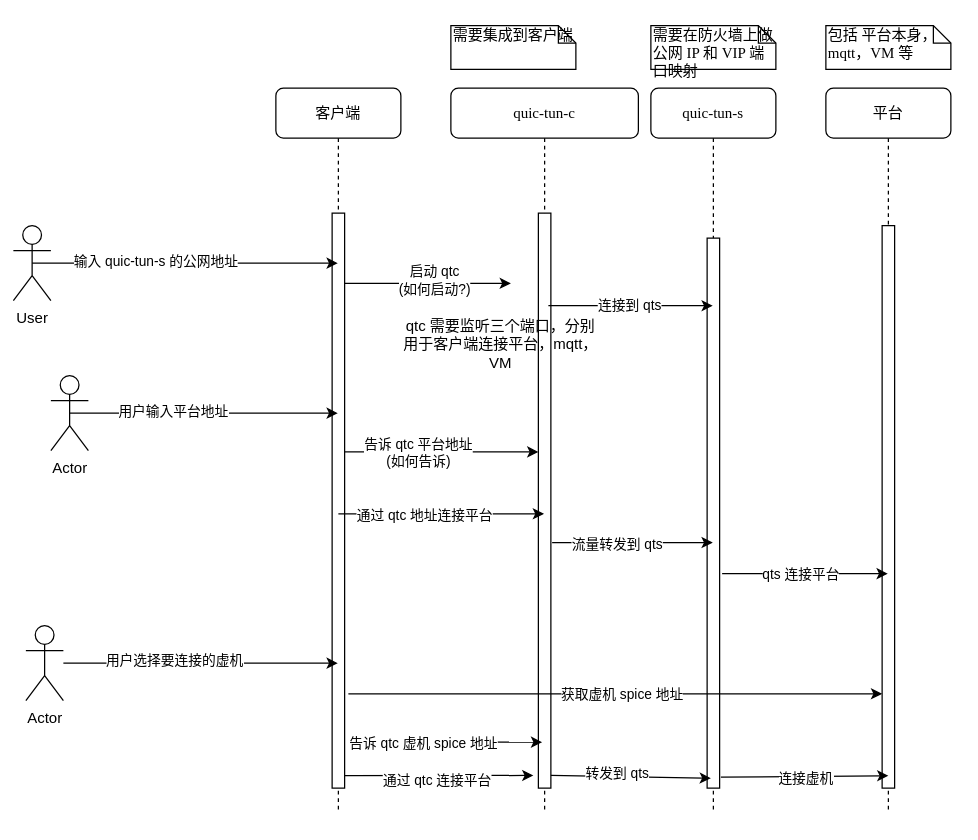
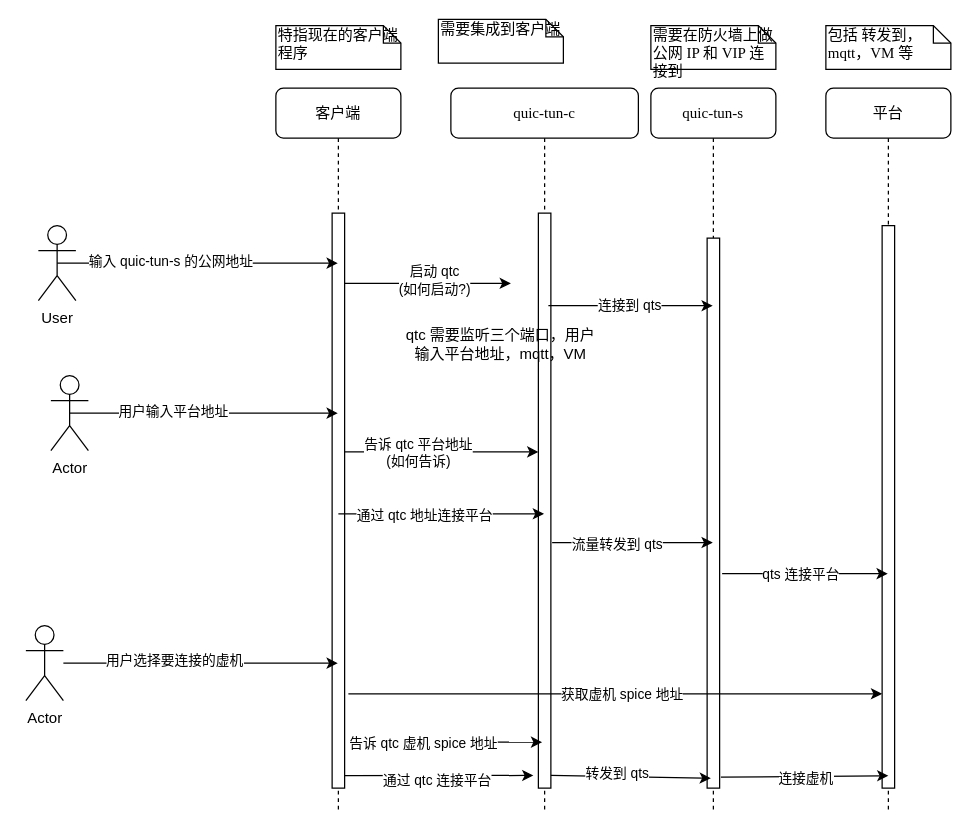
node "包括 平台本身，mqtt，VM 等": label "包括 平台本身，mqtt，VM 等" -> "包括 转发到，mqtt，VM 等"
node "特指现在的客户端程序": added
node "需要集成到客户端": moved (513, 48) -> (501, 41)
node "需要在防火墙上做公网 IP 和 VIP 端口映射": label "需要在防火墙上做公网 IP 和 VIP 端口映射" -> "需要在防火墙上做公网 IP 和 VIP 连接到"
node "User": moved (32, 263) -> (57, 263)
node "qtc 需要监听三个端口，分别用于客户端连接平台，mqtt，VM": label "qtc 需要监听三个端口，分别用于客户端连接平台，mqtt，VM" -> "qtc 需要监听三个端口，用户输入平台地址，mqtt，VM"
